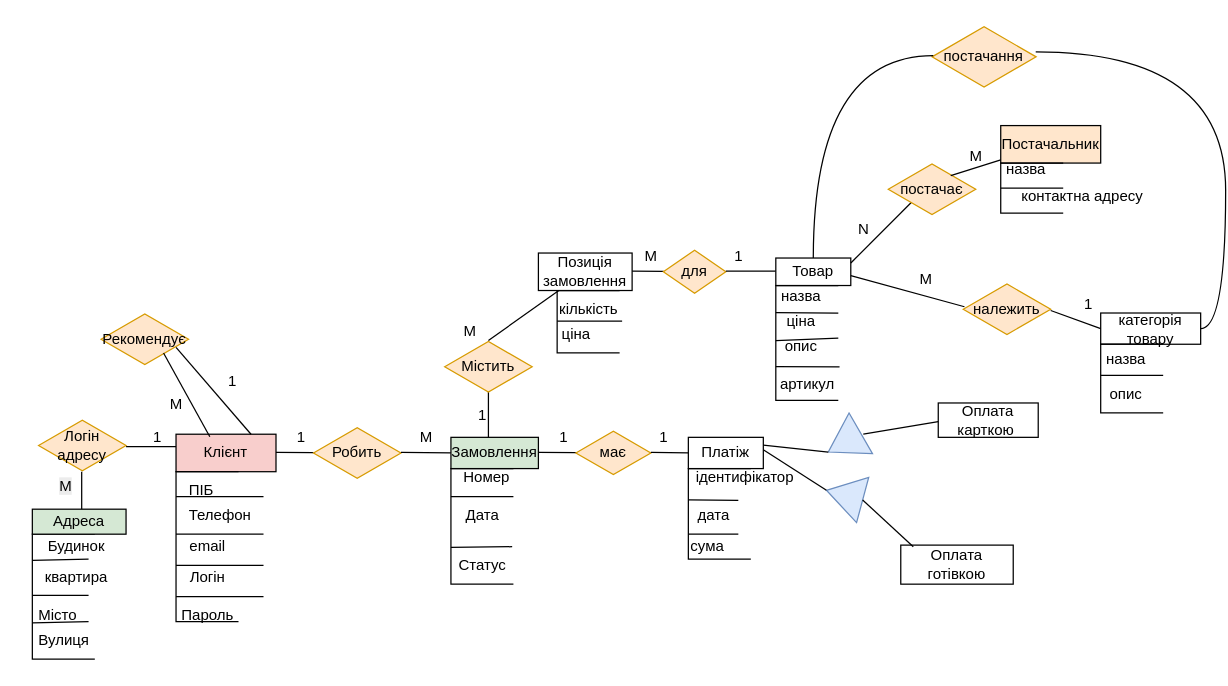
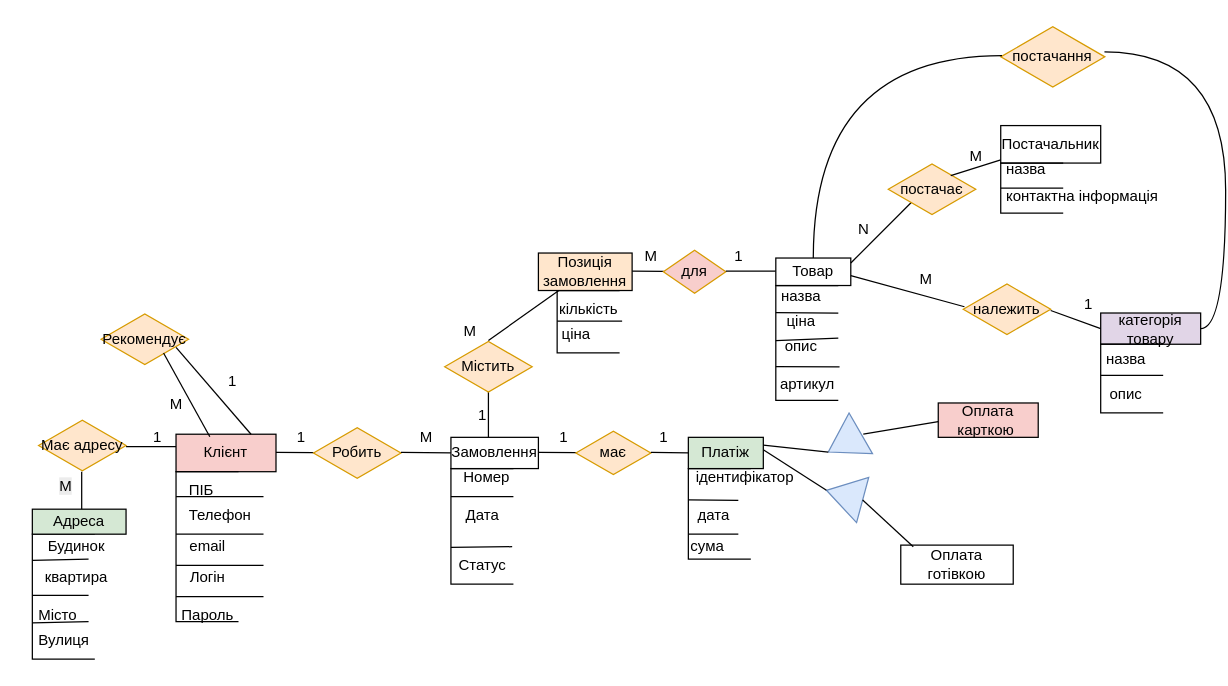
node "постачання": moved (984, 57) -> (1053, 57)
node "Постачальник": fillcolor #ffe6cc -> #ffffff
node "контактна адресу": label "контактна адресу" -> "контактна інформація"
node "Позиція замовлення": fillcolor #ffffff -> #ffe6cc
node "для": fillcolor #ffe6cc -> #f8cecc
node "категорія товару": fillcolor #ffffff -> #e1d5e7
node "Оплата карткою": fillcolor #ffffff -> #f8cecc
node "Логін адресу": label "Логін адресу" -> "Має адресу"
node "Замовлення": fillcolor #d5e8d4 -> #ffffff
node "Платіж": fillcolor #ffffff -> #d5e8d4
